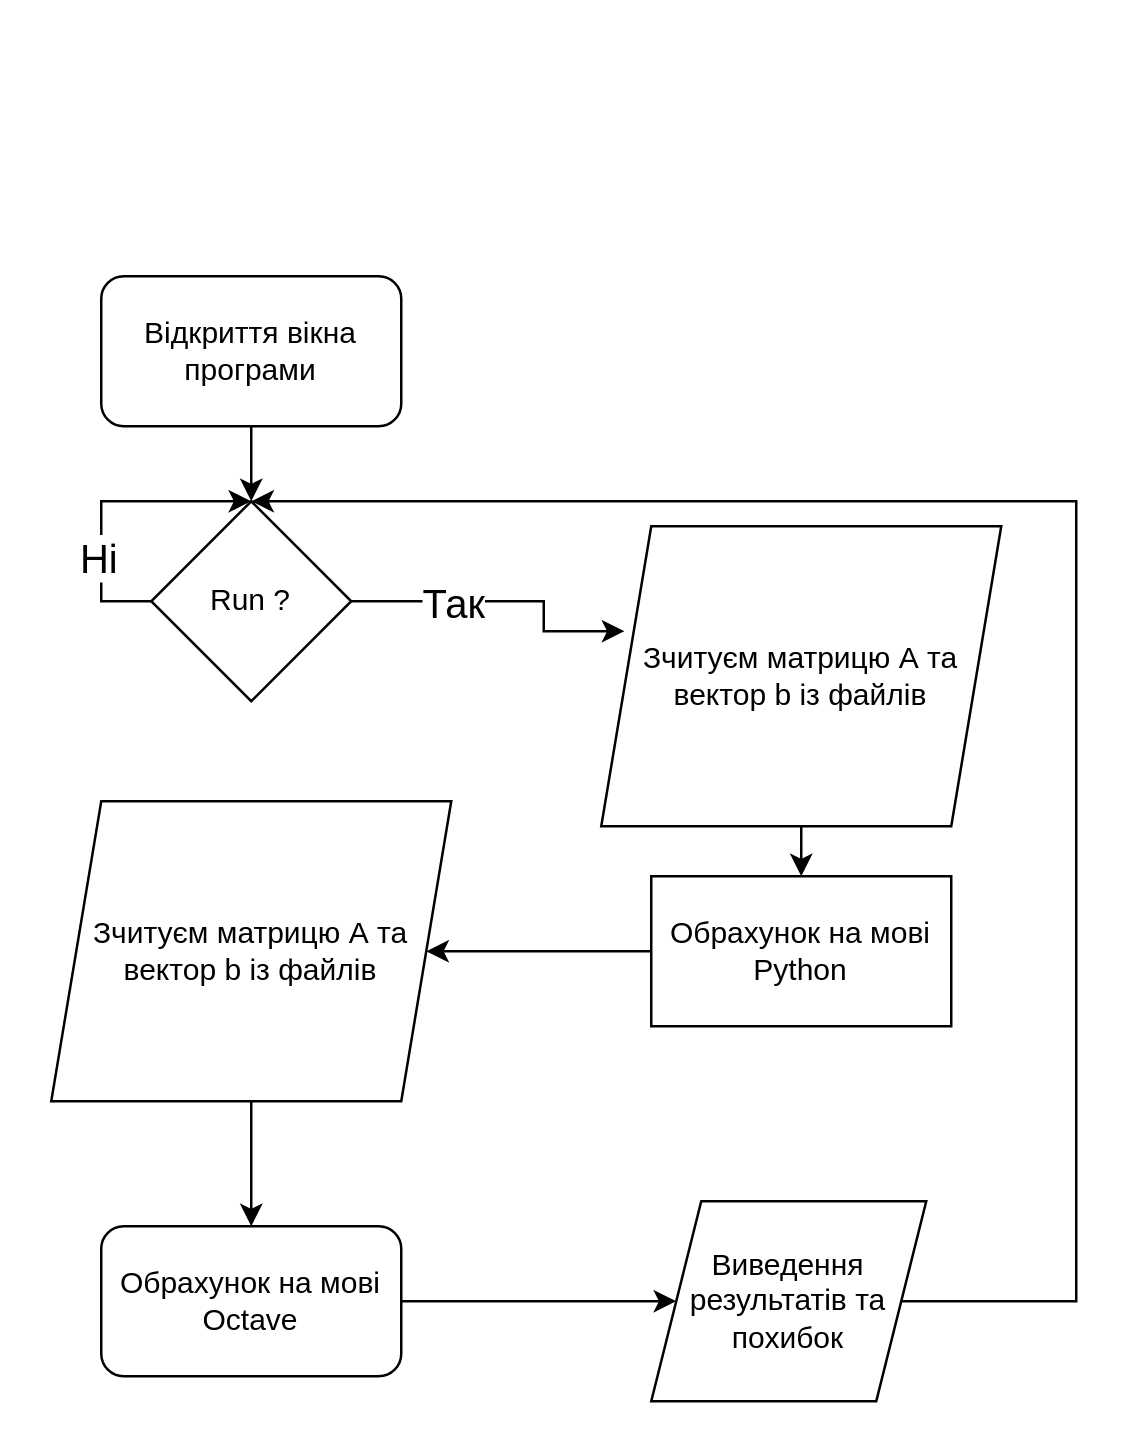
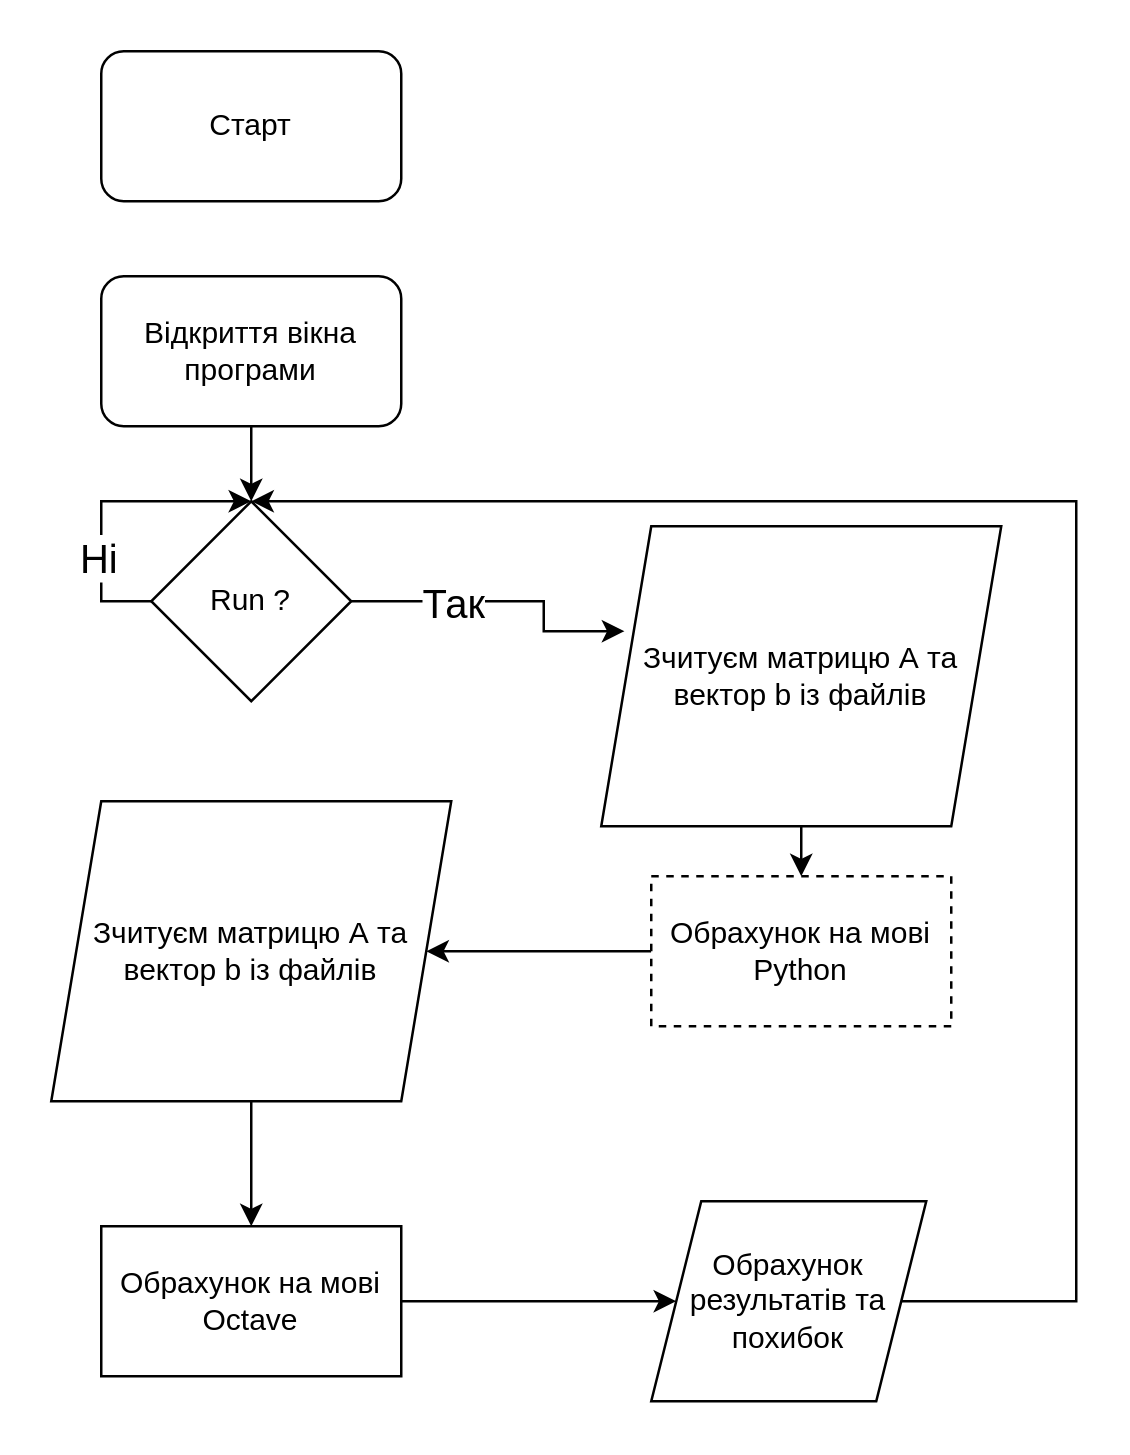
node "Старт": added
node "Обрахунок на мові Python": style solid -> dashed
node "Обрахунок на мові Octave": shape rounded rectangle -> rectangle
node "Виведення результатів та похибок": label "Виведення результатів та похибок" -> "Обрахунок результатів та похибок"
